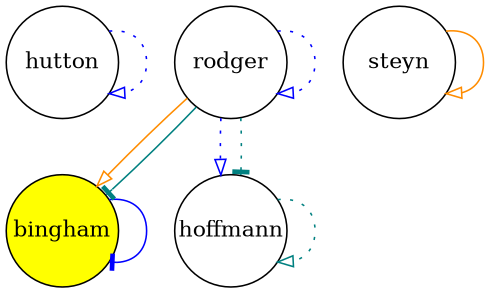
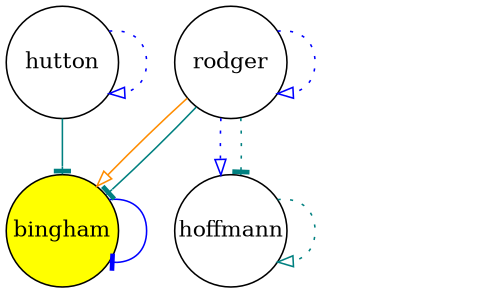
node "steyn": removed
edge "hutton" -> "bingham": added
